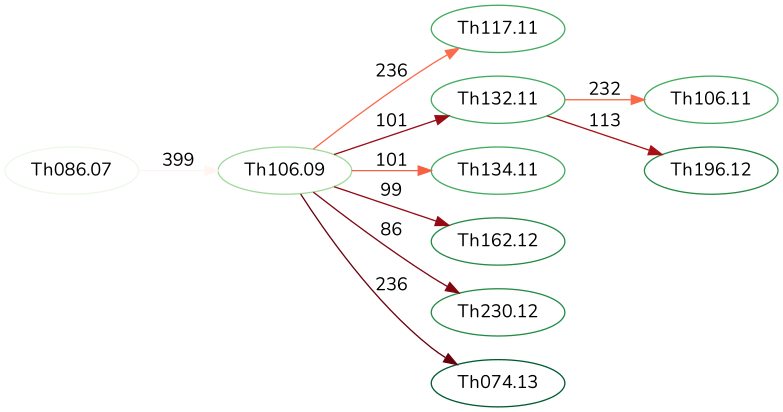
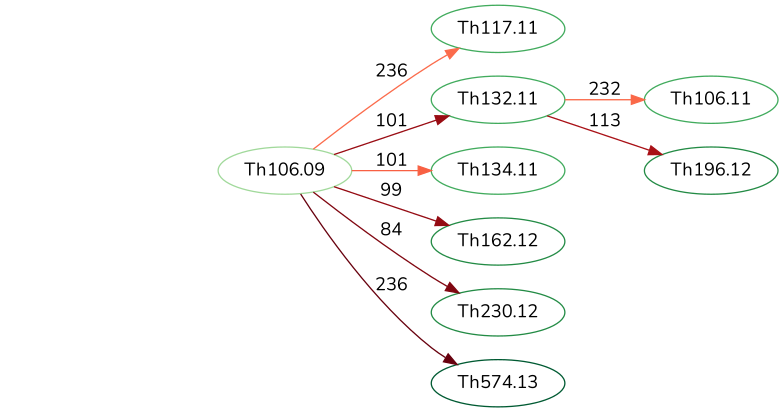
node "Th086.07": removed
edge "Th106.09" -> "Th230.12": label "86" -> "84"
node "Th074.13": label "Th074.13" -> "Th574.13"
